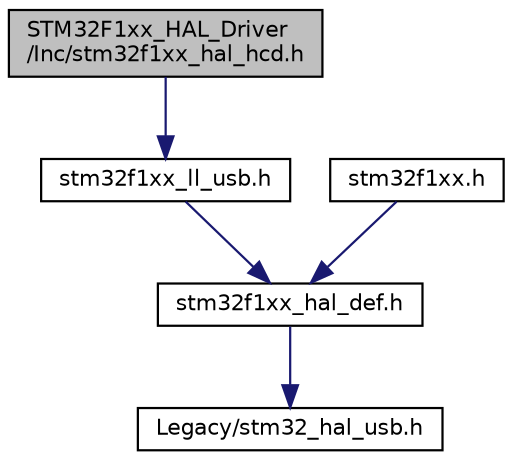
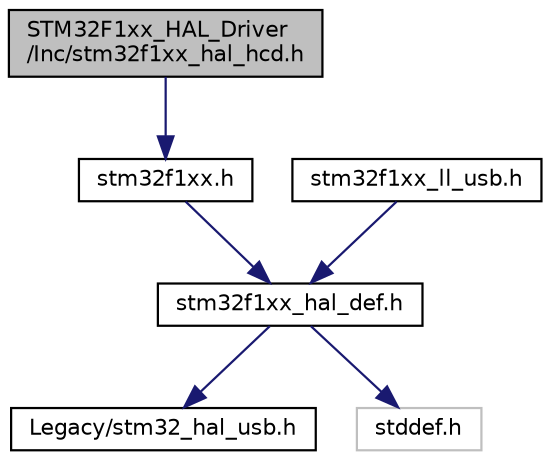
edge "STM32F1xx_HAL_Driver /Inc/stm32f1xx_hal_hcd.h" -> "stm32f1xx_ll_usb.h": now "STM32F1xx_HAL_Driver /Inc/stm32f1xx_hal_hcd.h" -> "stm32f1xx.h"
node "stddef.h": added
